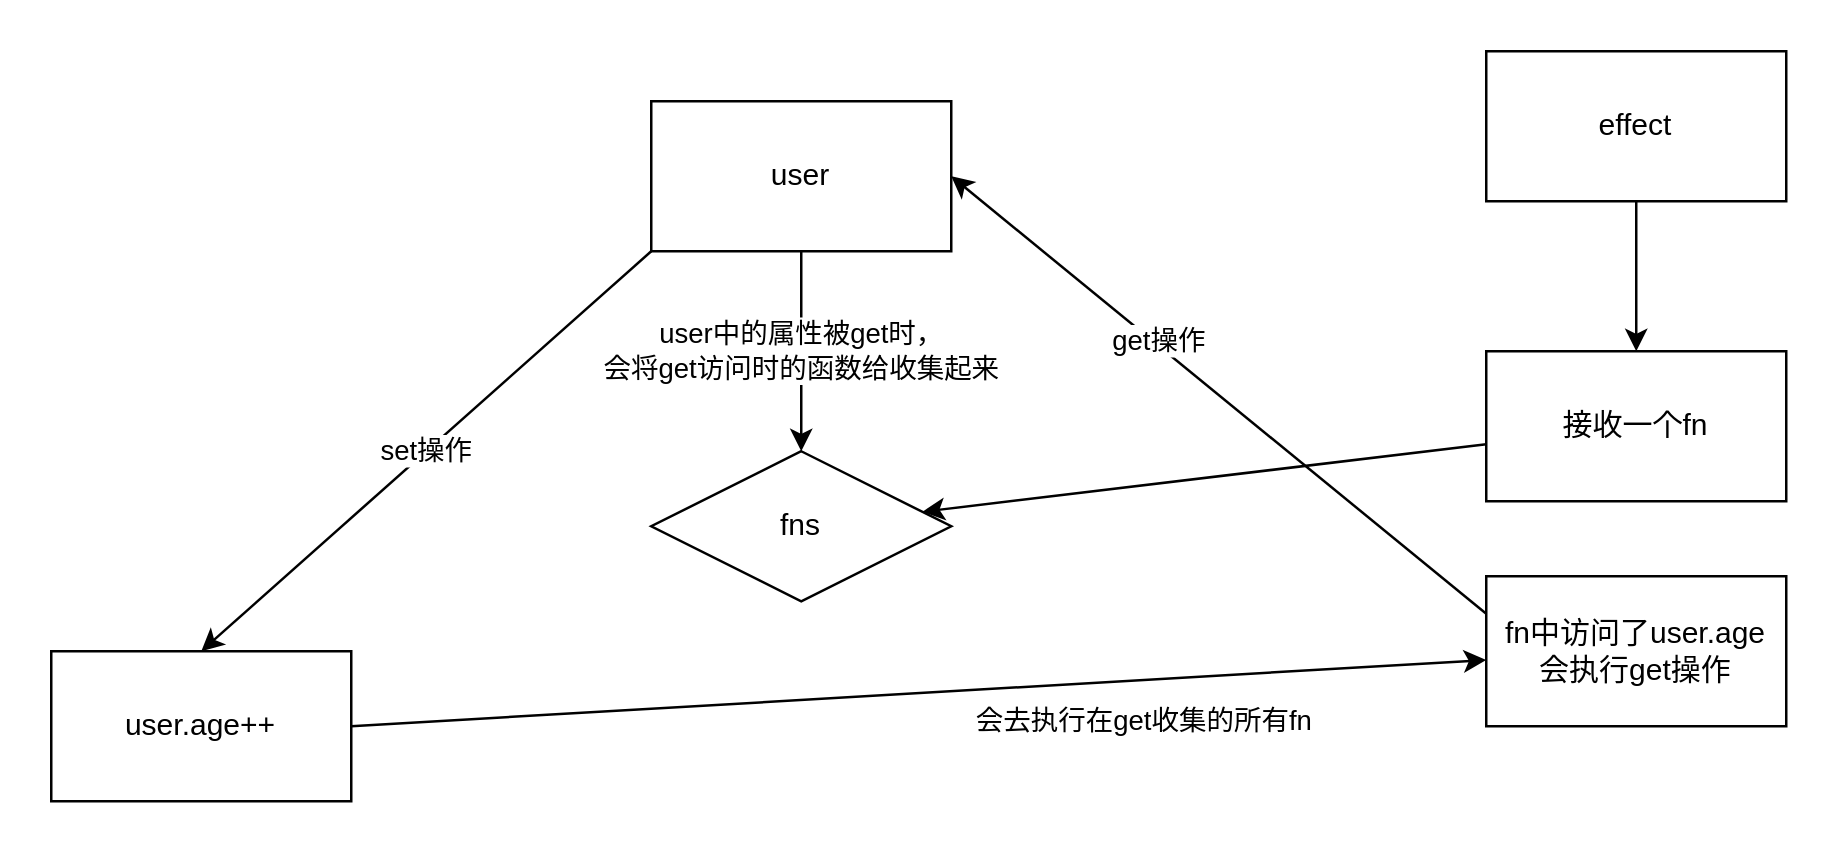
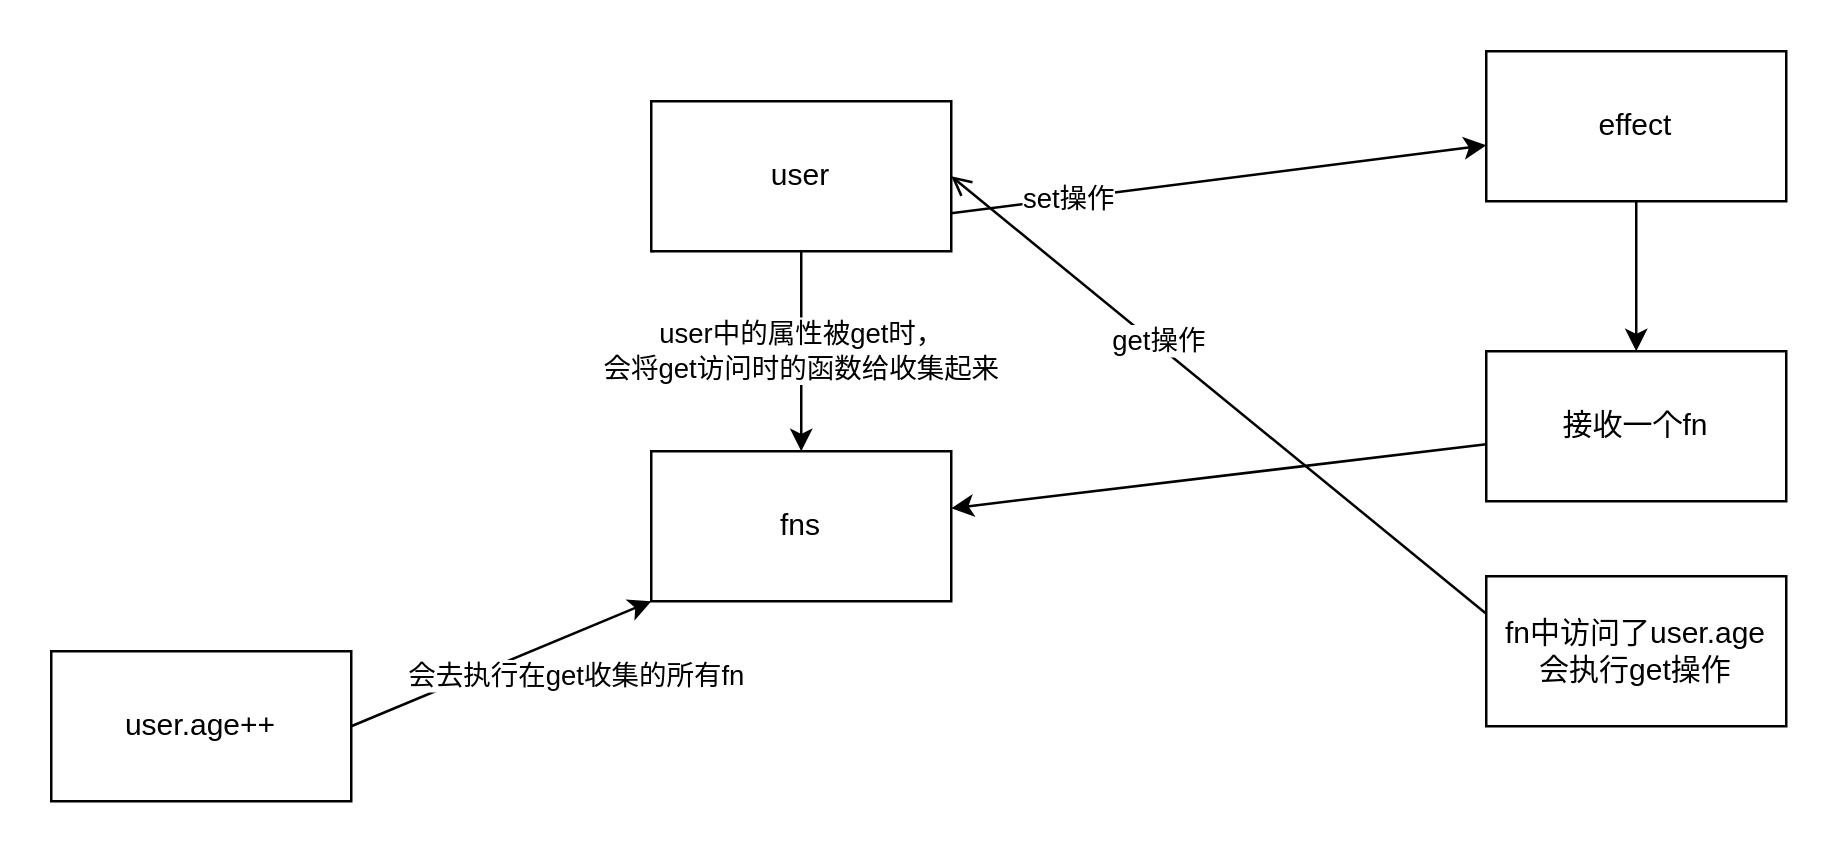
edge "fn中访问了user.age 会执行get操作" -> "user": arrowhead classic -> open
edge "user" -> "user.age++": now "user" -> "effect"
node "fns": shape diamond -> rectangle
edge "user.age++" -> "fn中访问了user.age 会执行get操作": now "user.age++" -> "fns"
